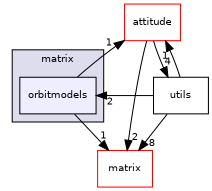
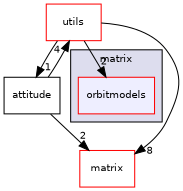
node "attitude": color red -> black
edge "orbitmodels" -> "attitude": removed
node "orbitmodels": color black -> red
node "utils": color black -> red
edge "orbitmodels" -> "matrix": removed
